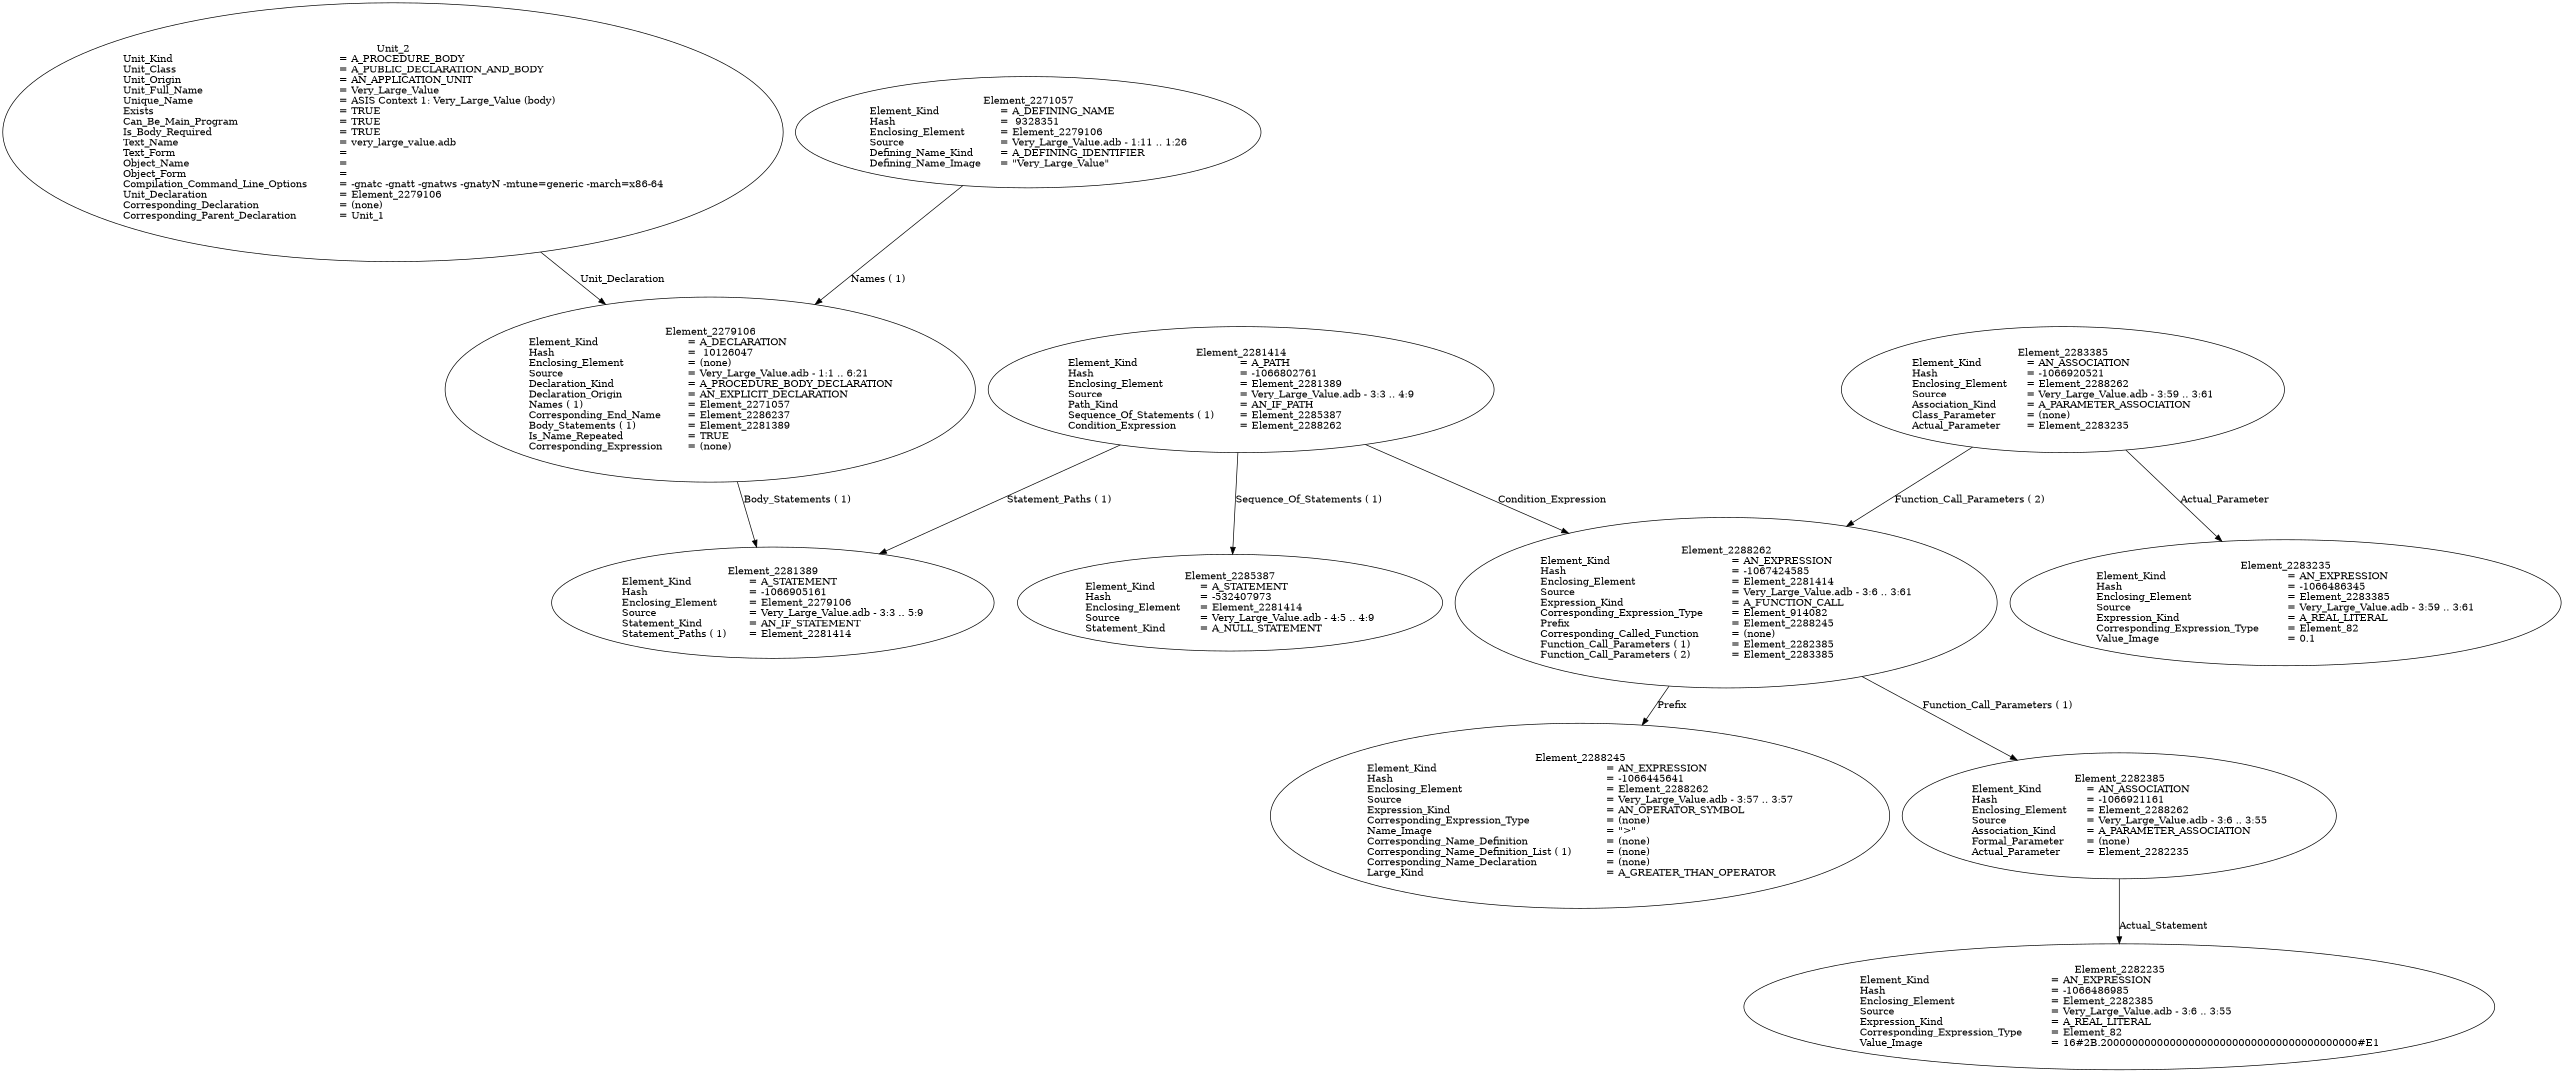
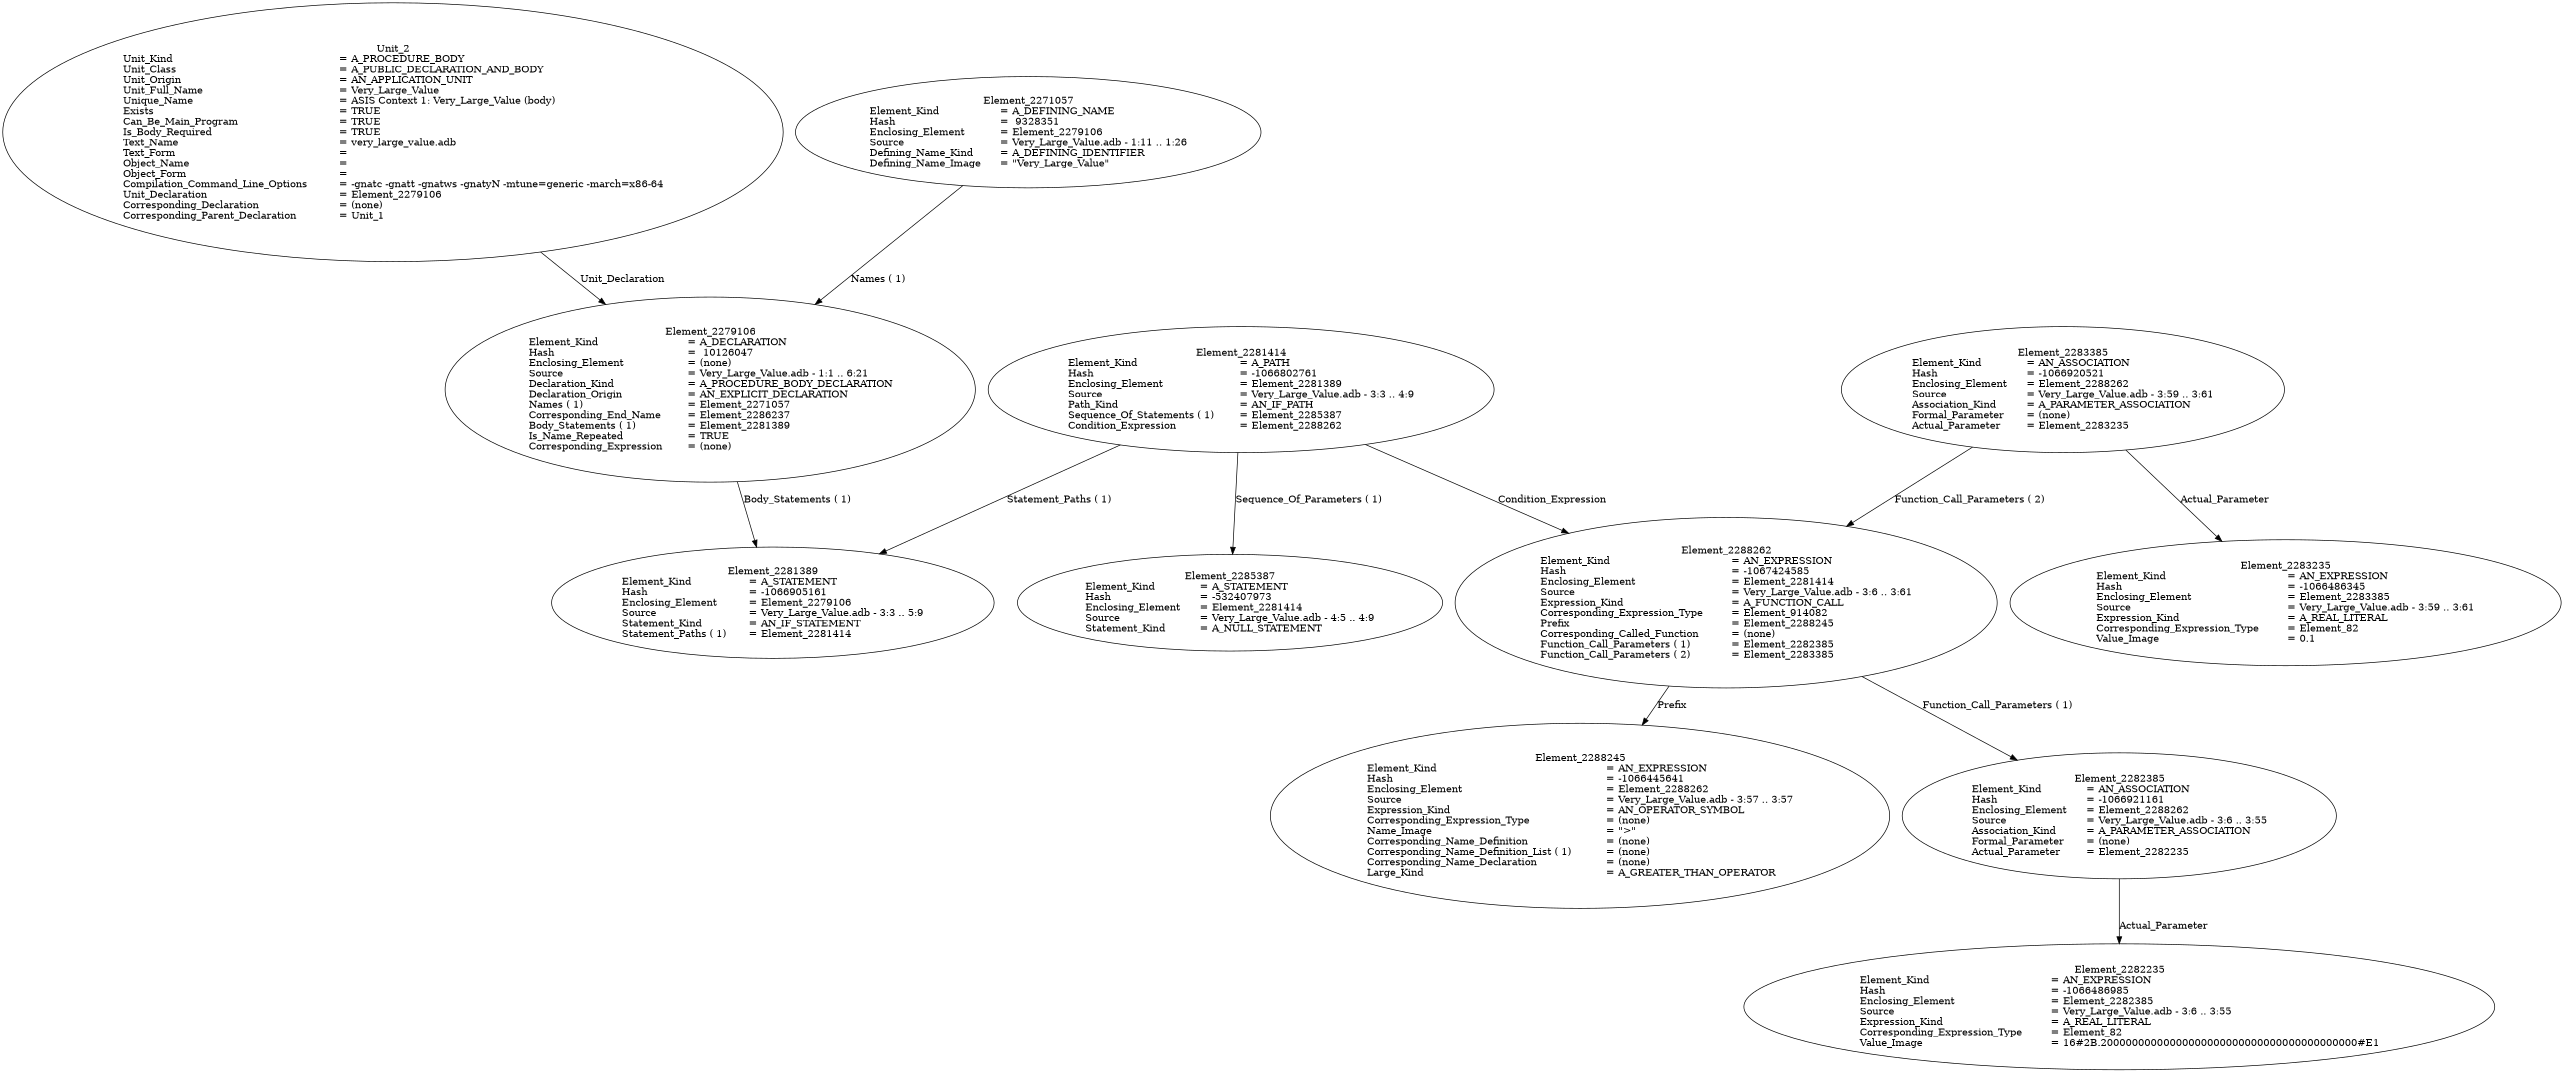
node "Element_2283385": text "Class_Parameter" -> "Formal_Parameter"
edge "Element_2281414" -> "Element_2285387": label "Sequence_Of_Statements ( 1)" -> "Sequence_Of_Parameters ( 1)"
edge "Element_2282385" -> "Element_2282235": label "Actual_Statement" -> "Actual_Parameter"
